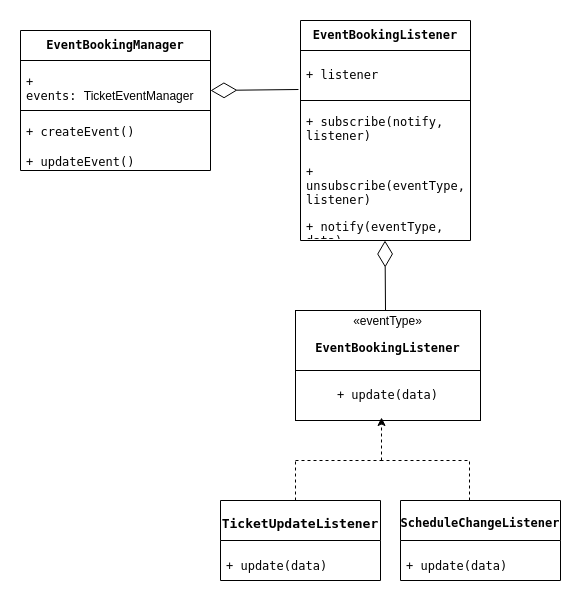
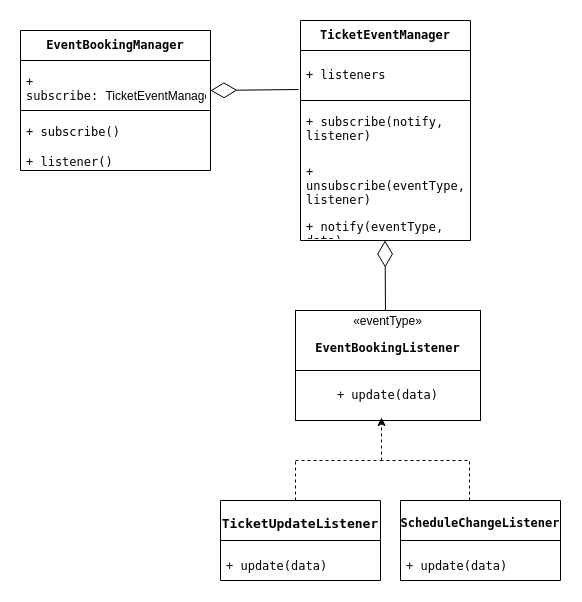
node "EventBookingListener": label "EventBookingListener" -> "TicketEventManager"
node "+ listener": label "+ listener" -> "+ listeners"
node "+ events: TicketEventManager": label "+ events: TicketEventManager" -> "+ subscribe: TicketEventManager"
node "+ createEvent()": label "+ createEvent()" -> "+ subscribe()"
node "+ updateEvent()": label "+ updateEvent()" -> "+ listener()"
